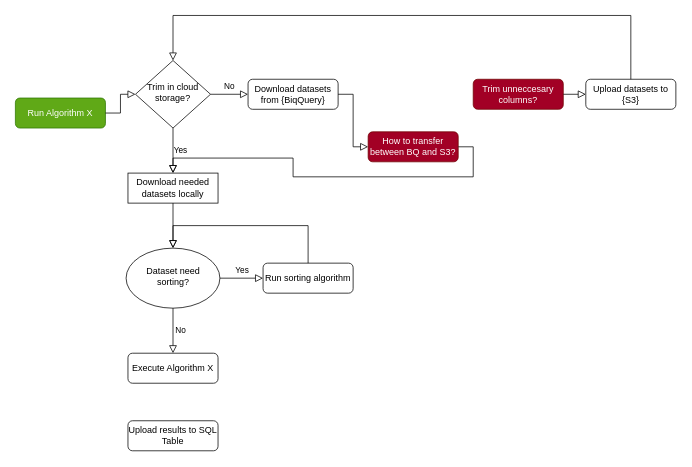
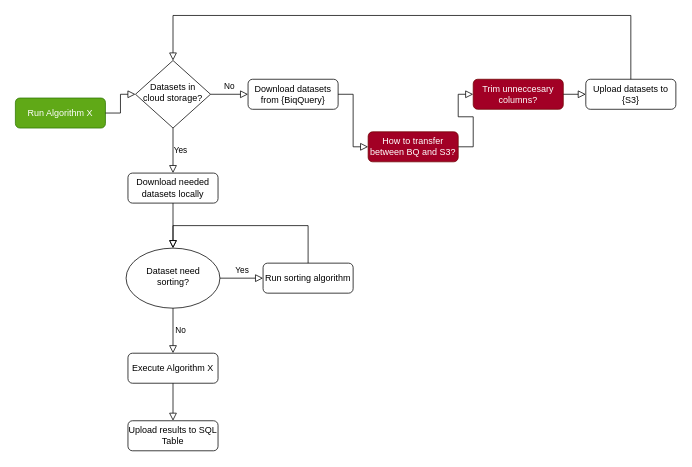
node "Trim in cloud storage?": label "Trim in cloud storage?" -> "Datasets in cloud storage?"
edge "How to transfer between BQ and S3?" -> "Download needed datasets locally": now "How to transfer between BQ and S3?" -> "Trim unneccesary columns?"
node "Download needed datasets locally": shape rectangle -> rounded rectangle
edge "Execute Algorithm X" -> "Upload results to SQL Table": added
